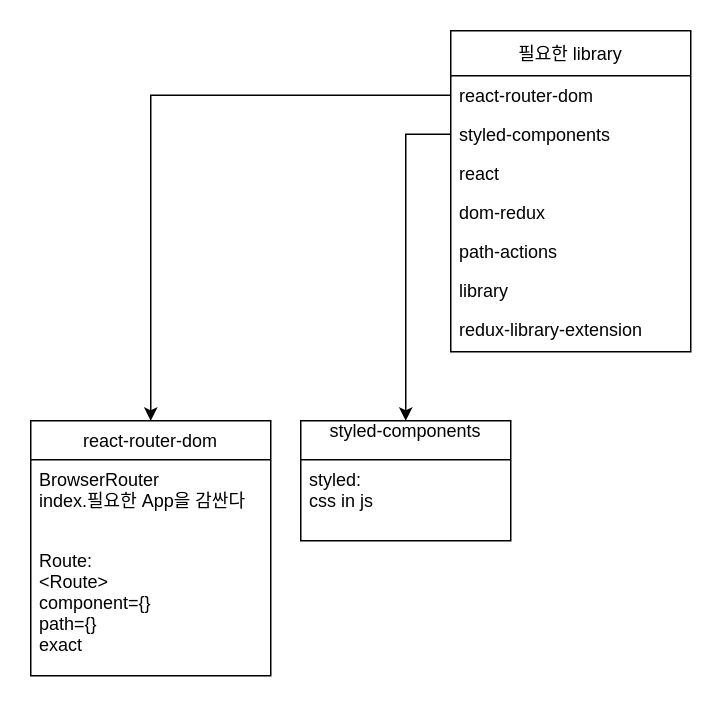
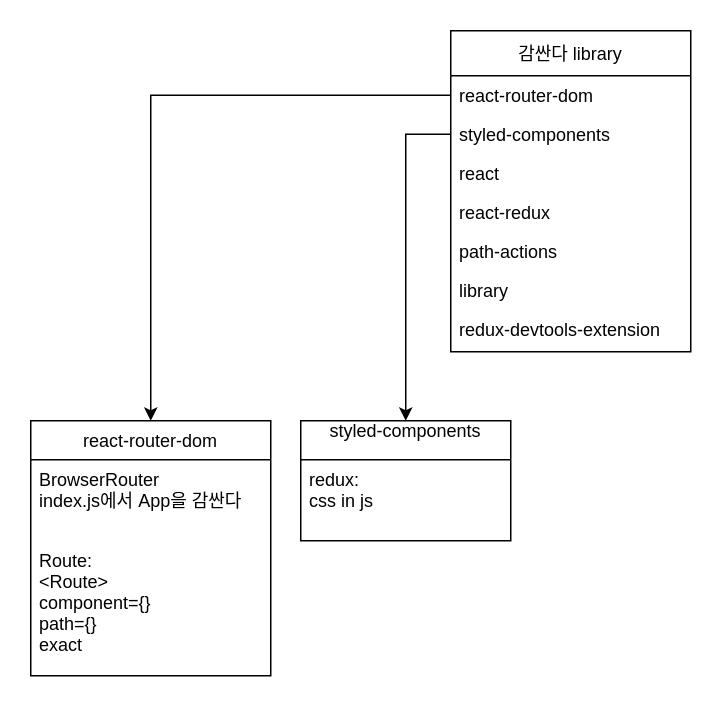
node "필요한 library": label "필요한 library" -> "감싼다 library"
node "dom-redux": label "dom-redux" -> "react-redux"
node "redux-library-extension": label "redux-library-extension" -> "redux-devtools-extension"
node "BrowserRouter index.필요한 App을 감싼다": label "BrowserRouter index.필요한 App을 감싼다" -> "BrowserRouter index.js에서 App을 감싼다"
node "styled: css in js": label "styled: css in js" -> "redux: css in js"
